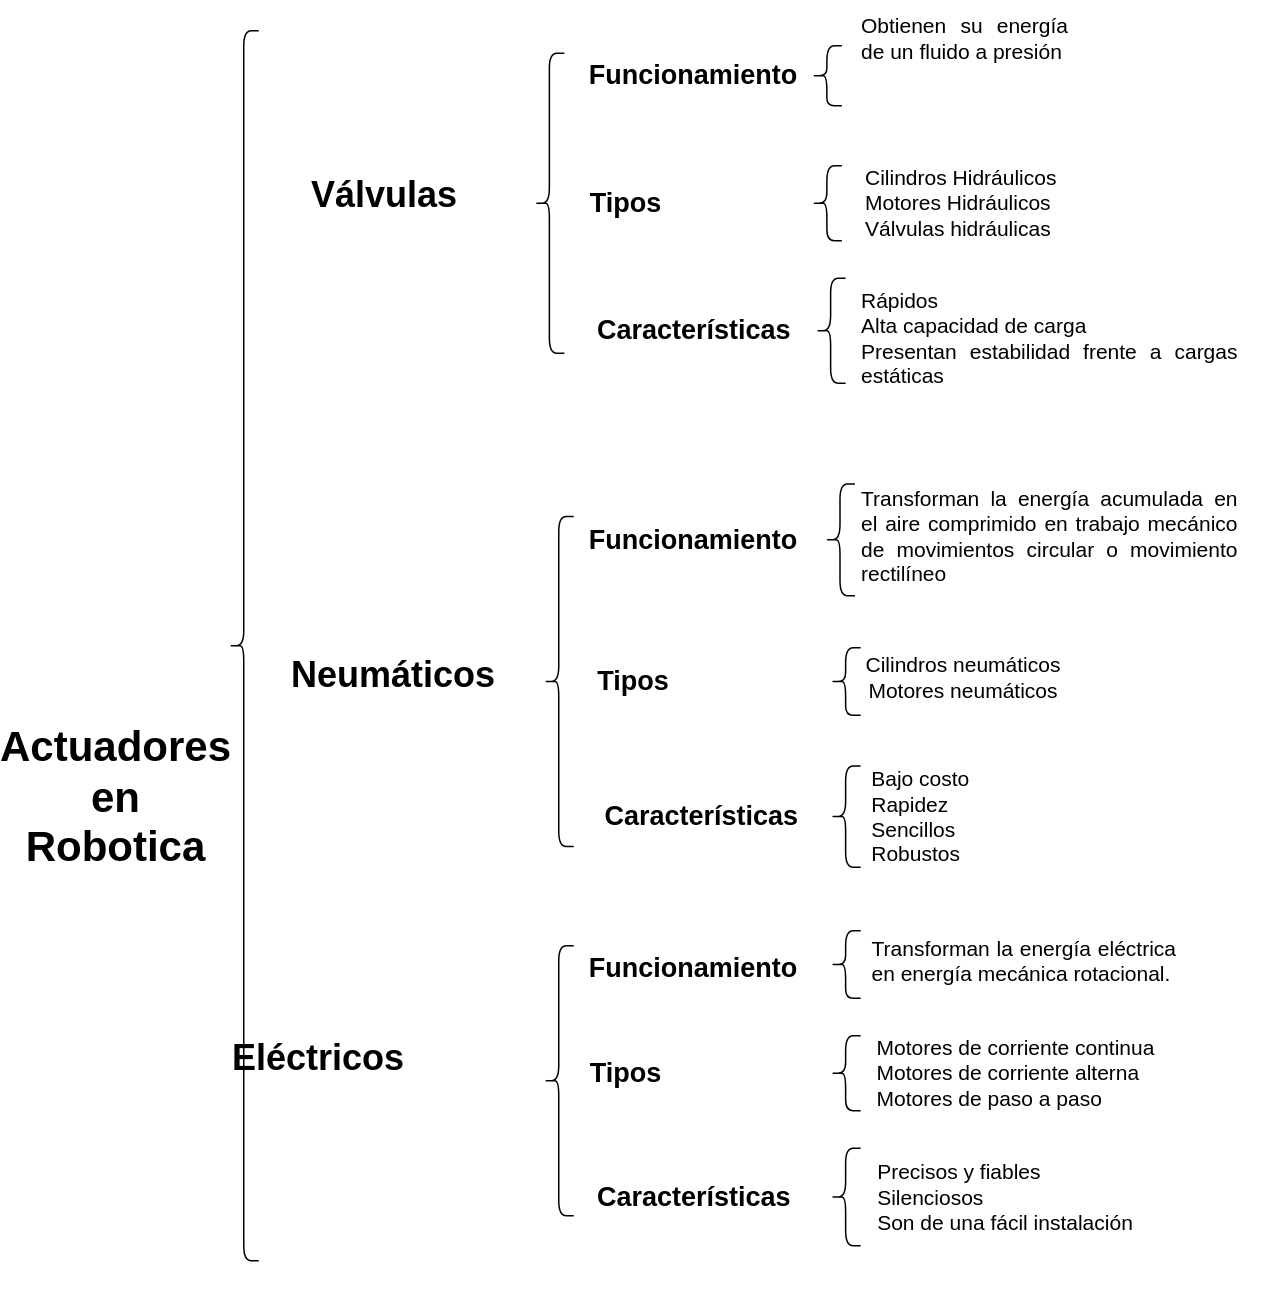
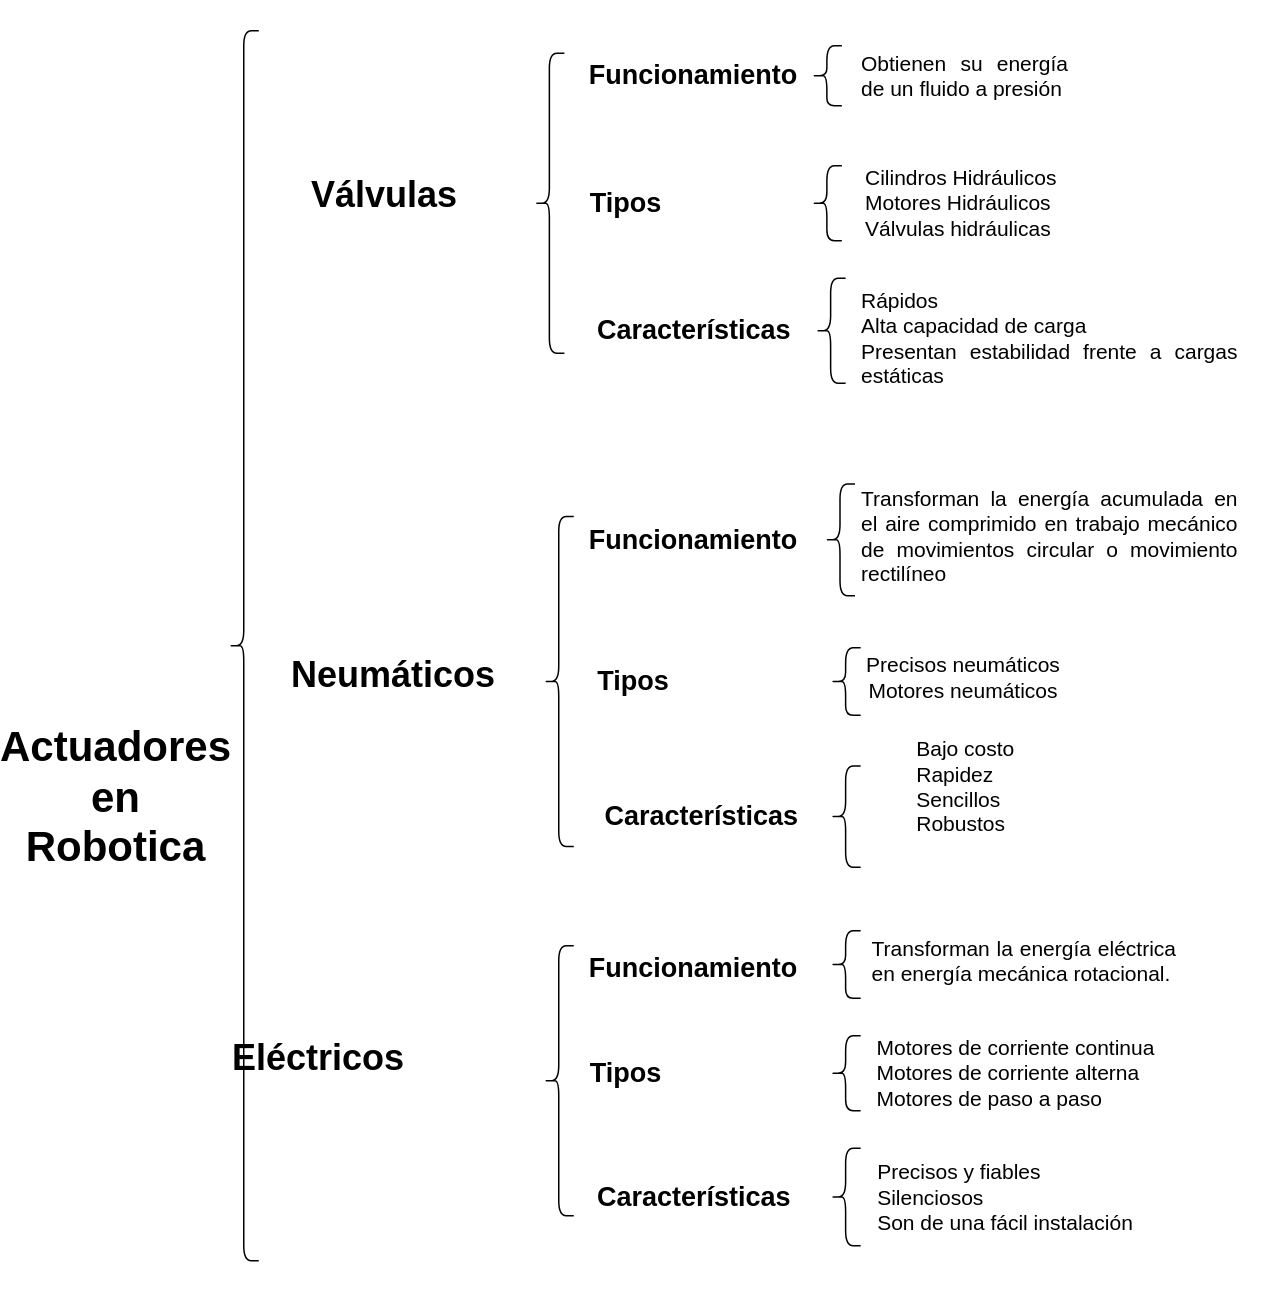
node "Obtienen su energía de un fluido a presión": moved (966, 38) -> (966, 76)
node "Cilindros neumáticos Motores neumáticos": label "Cilindros neumáticos Motores neumáticos" -> "Precisos neumáticos Motores neumáticos"
node "Bajo costo Rapidez Sencillos Robustos": moved (921, 817) -> (966, 787)
